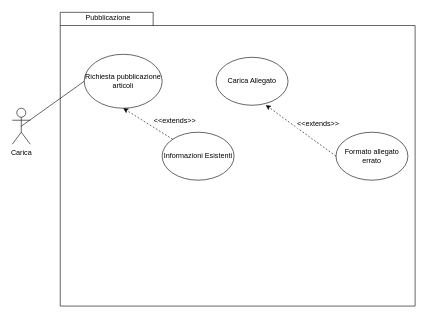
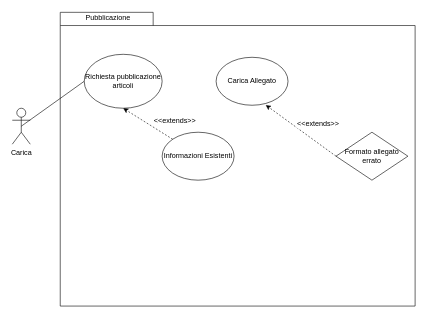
node "Formato allegato errato": shape ellipse -> diamond
